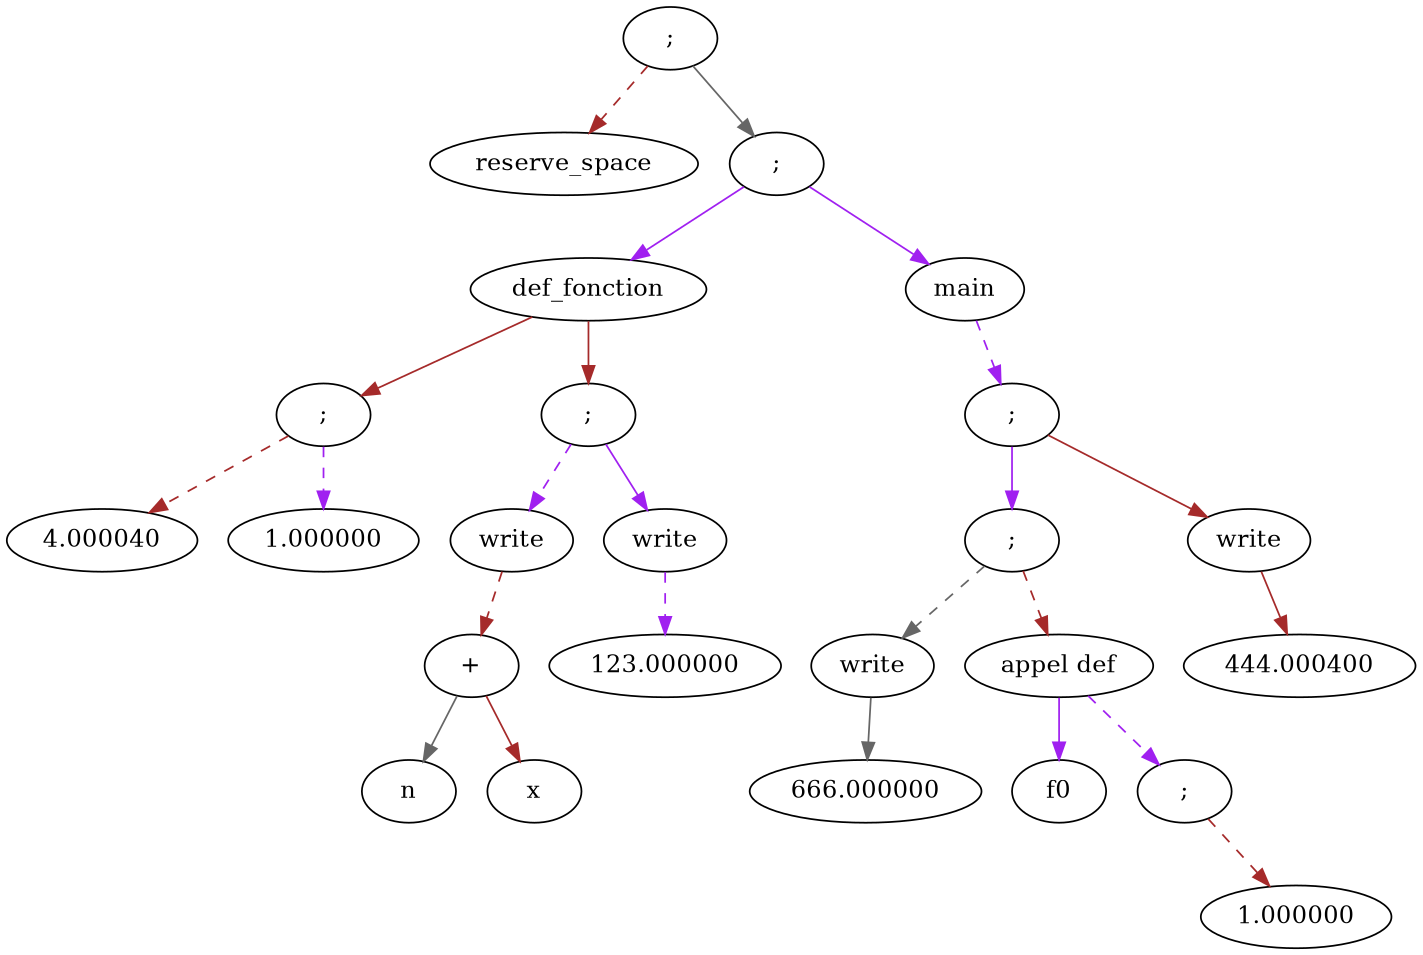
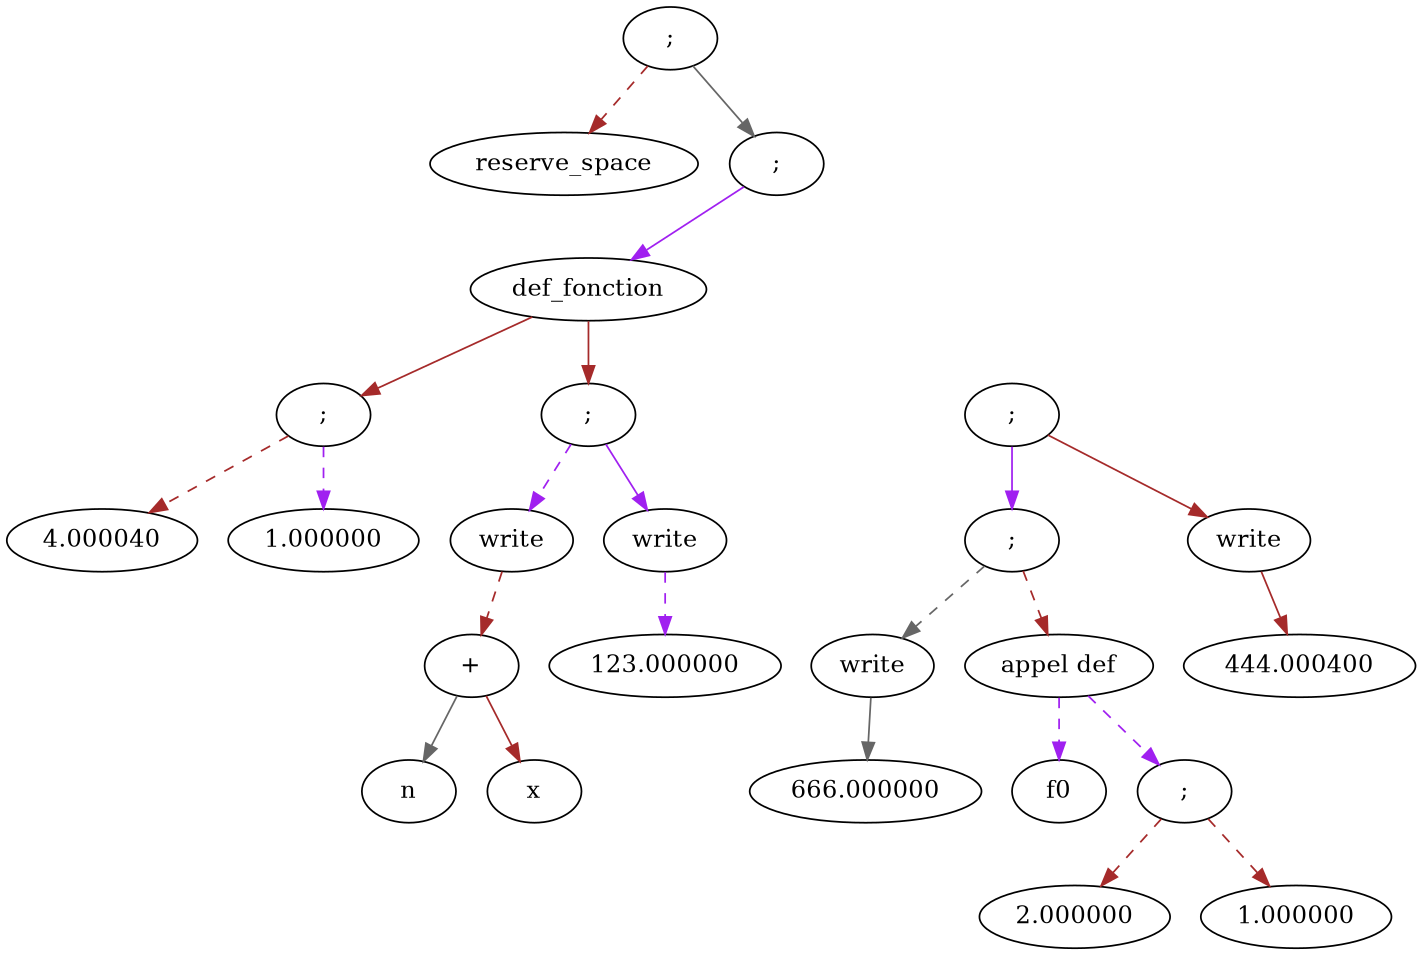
node "main": removed
edge "appel def" -> "f0": style solid -> dashed
node "2.000000": added
